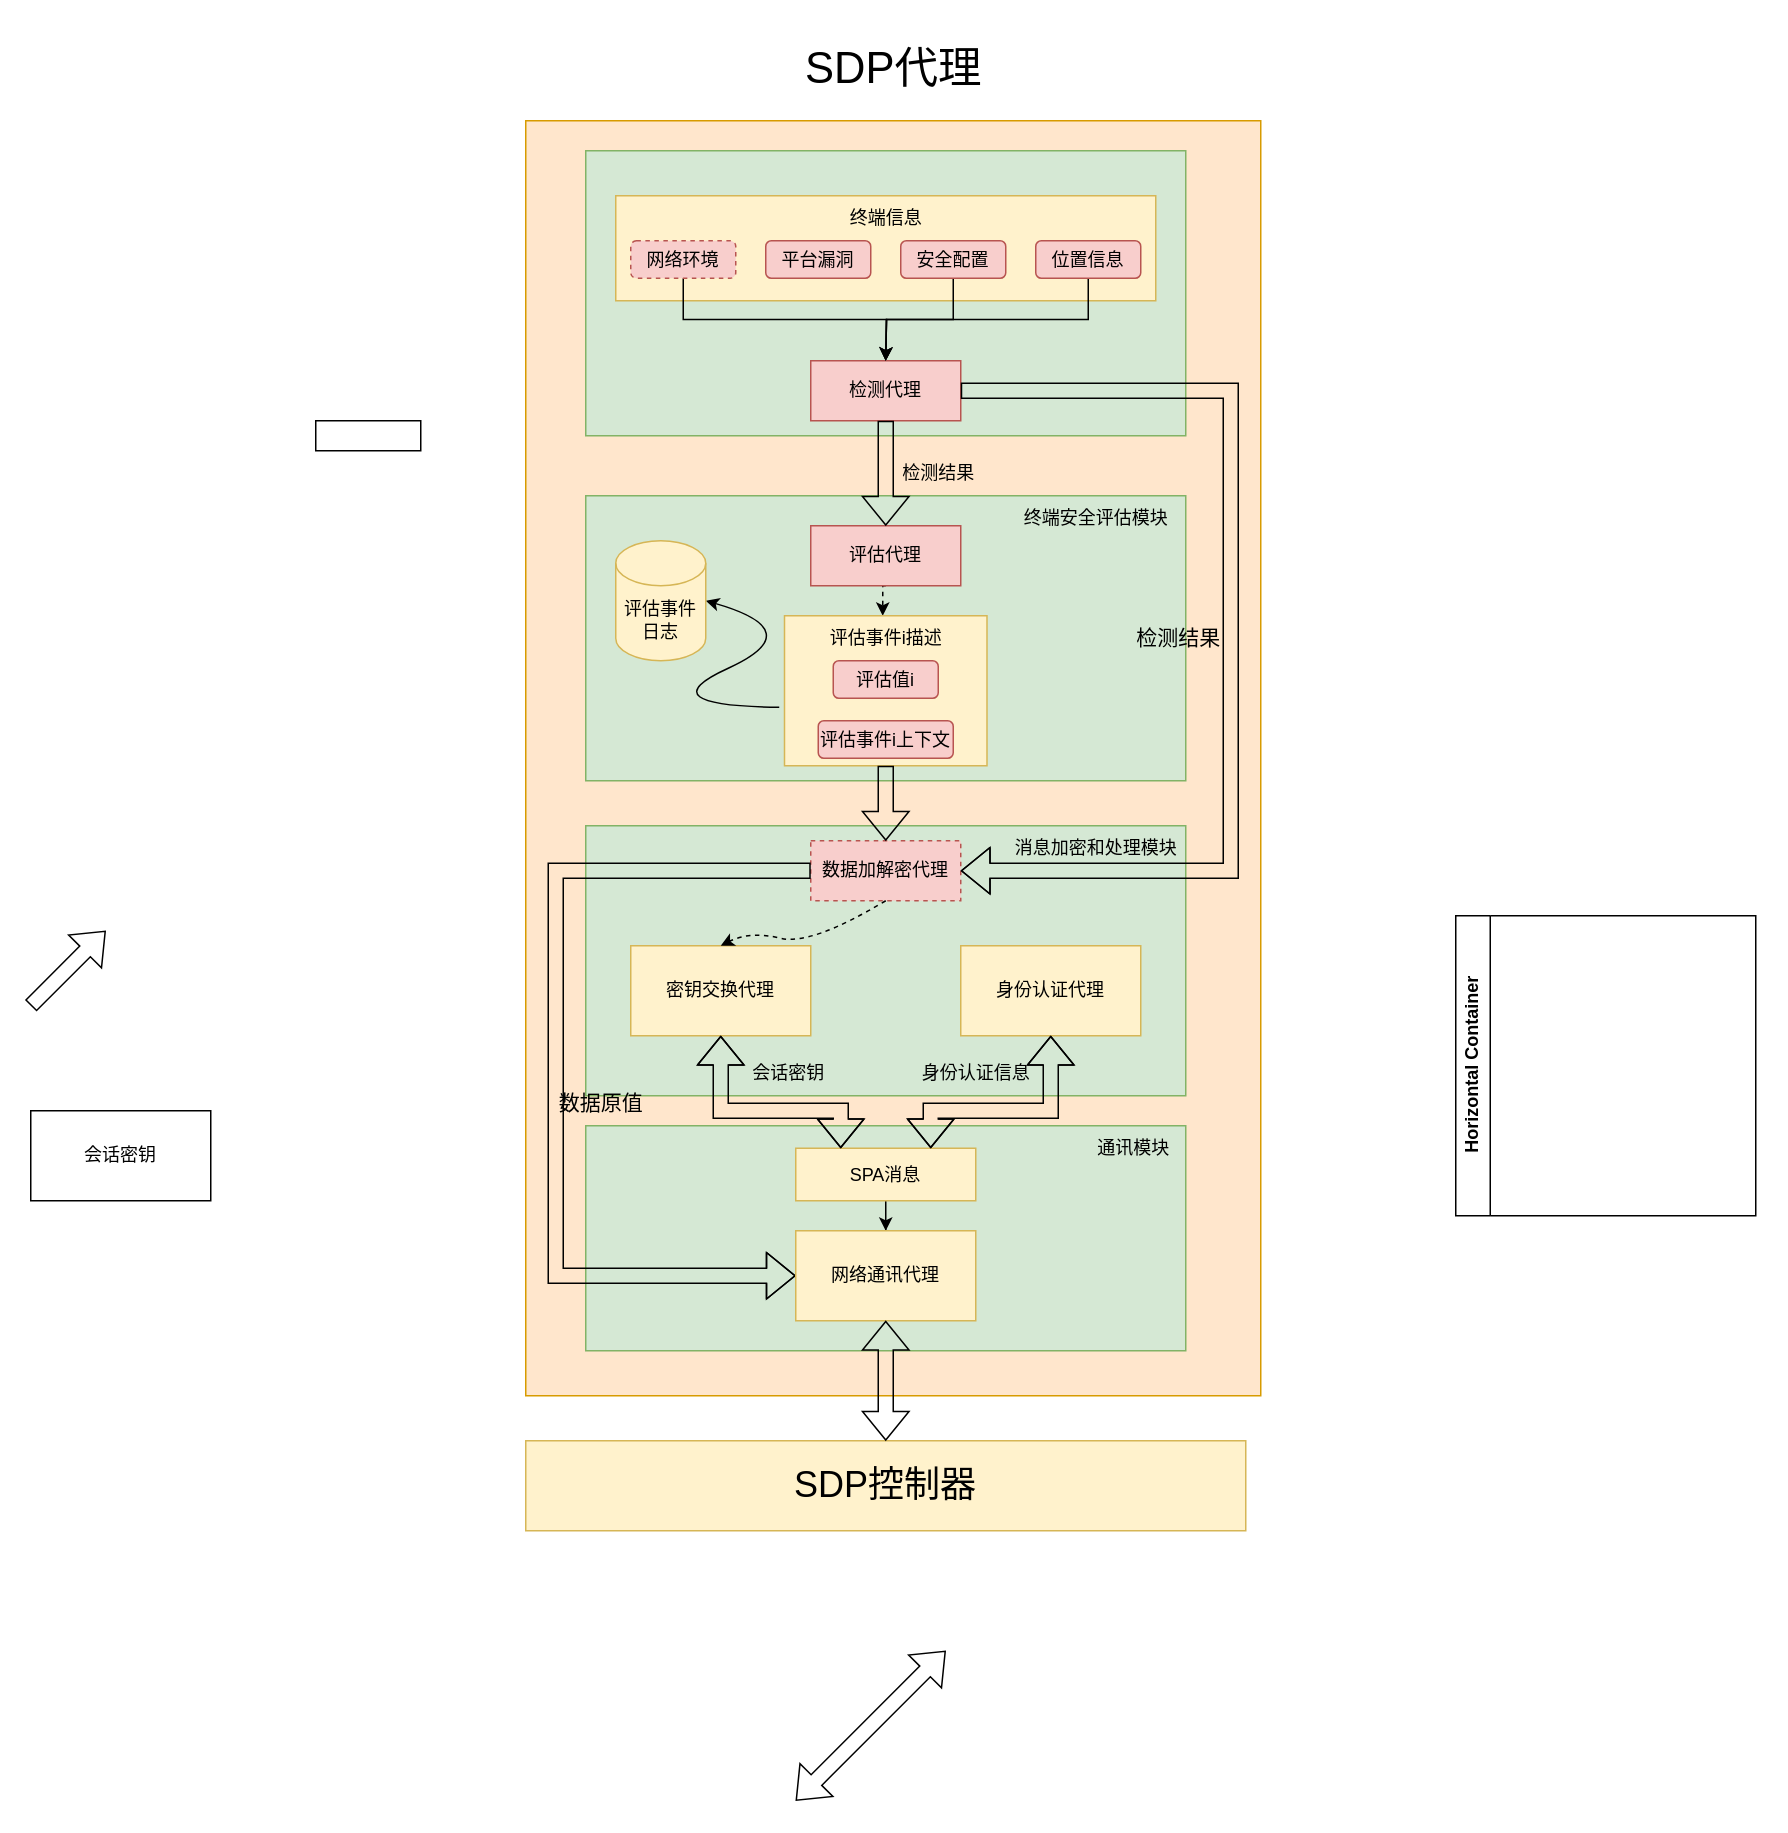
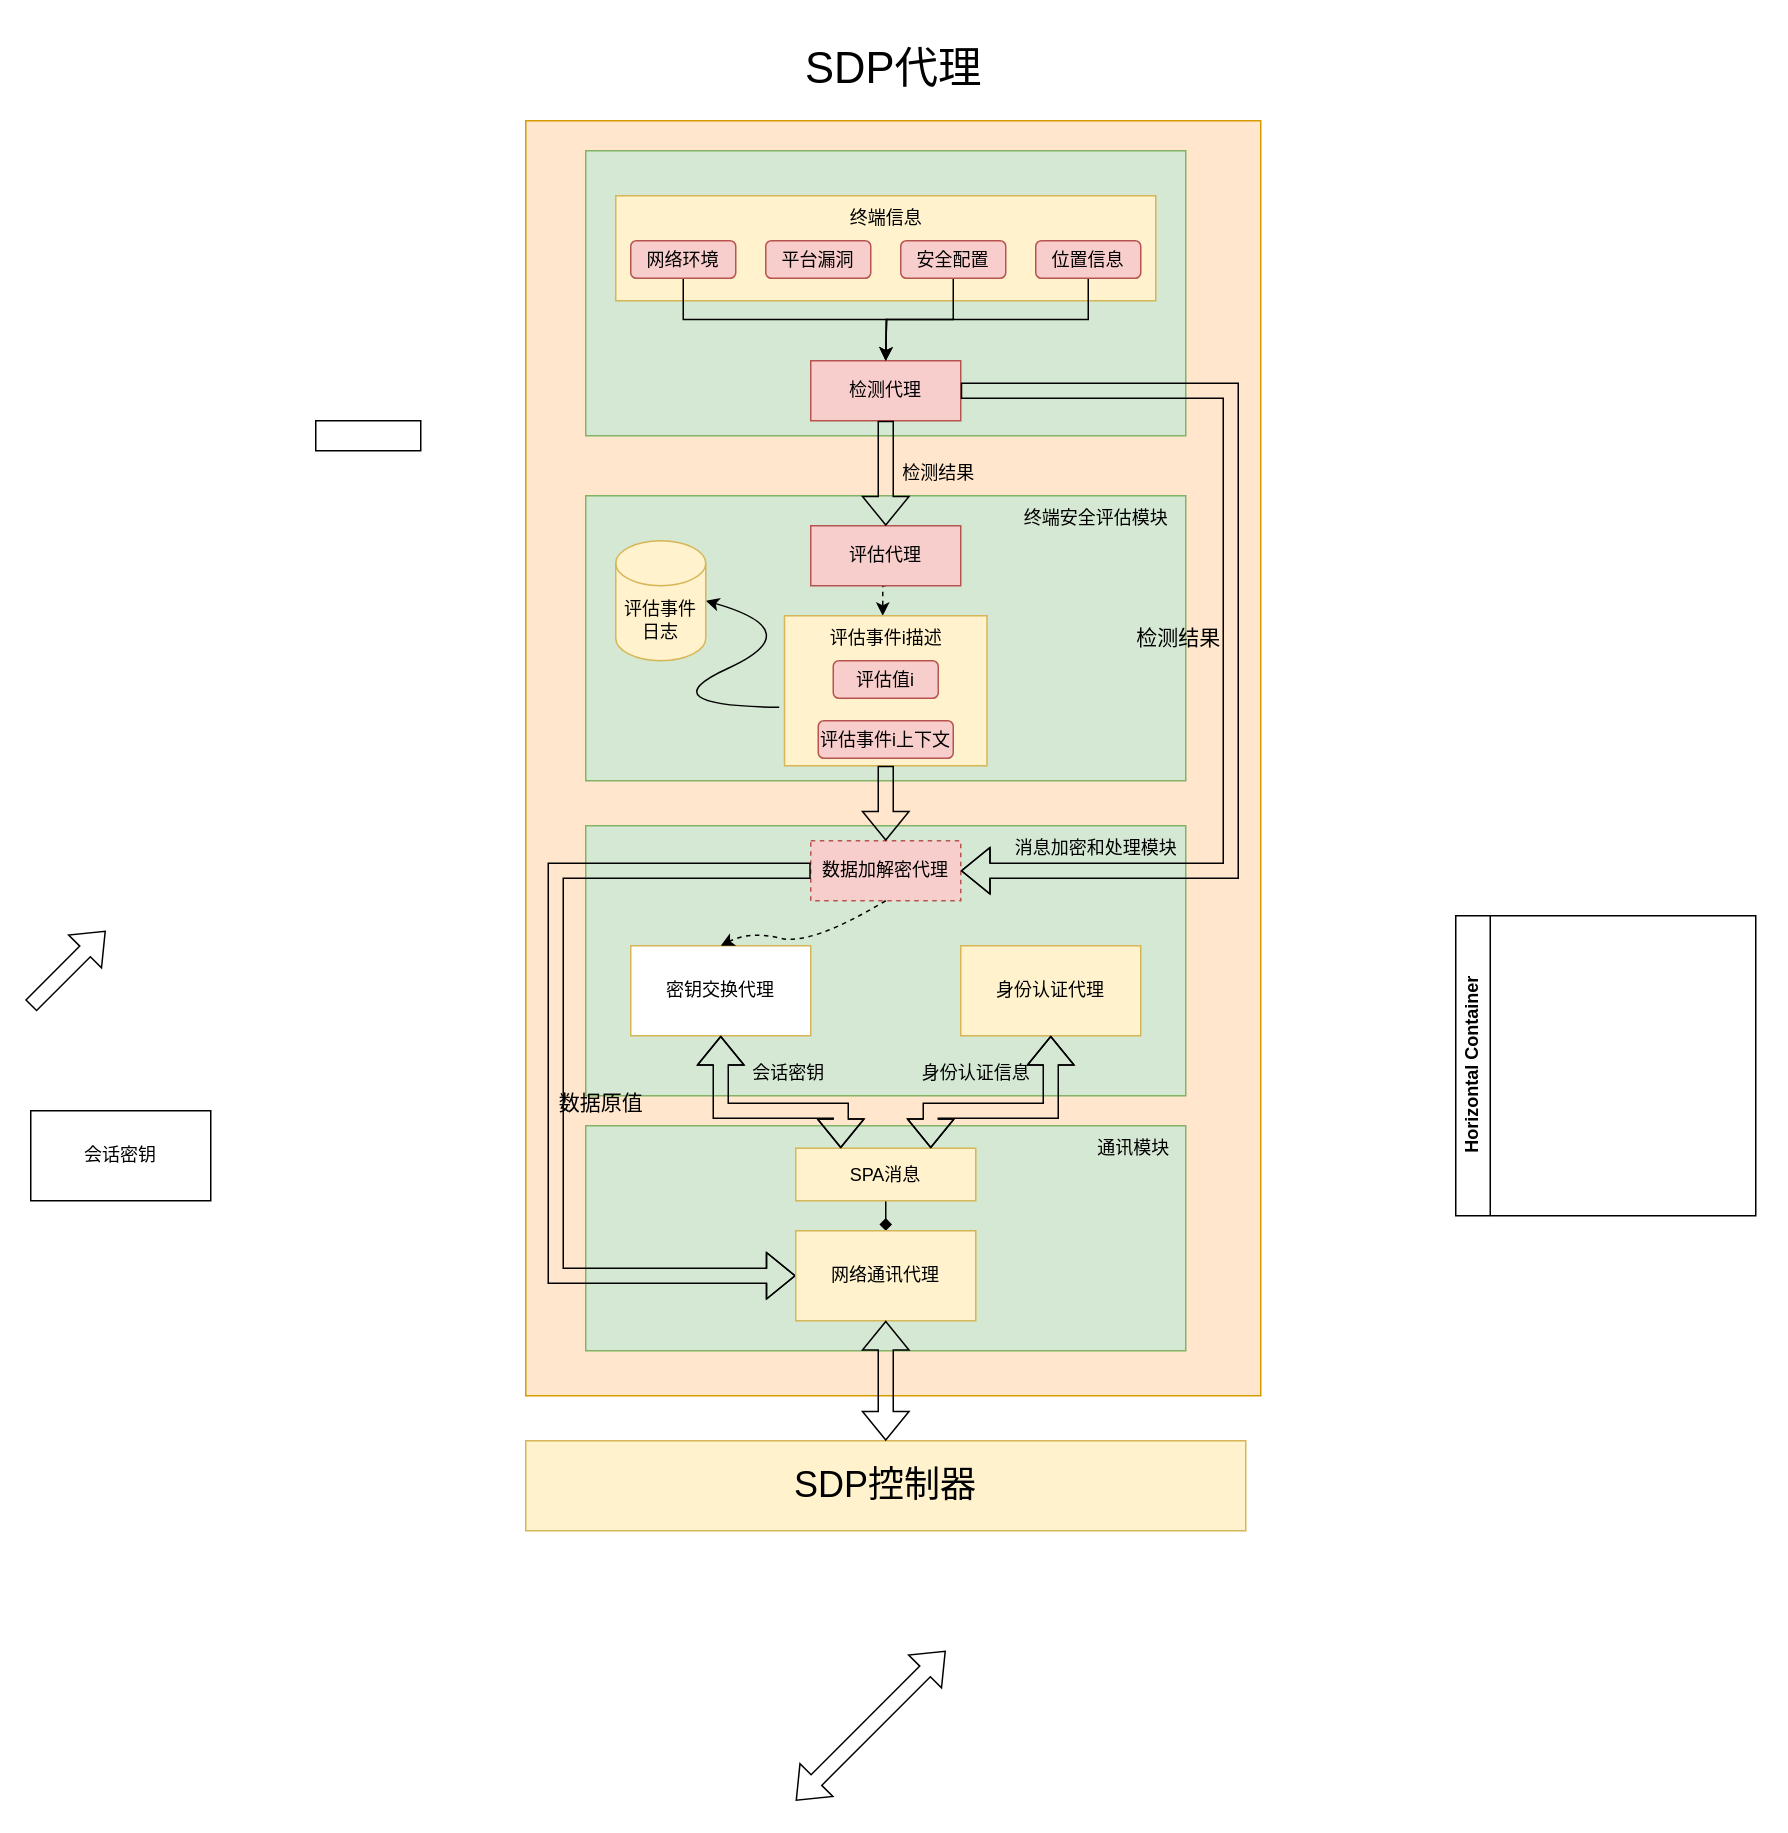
node "网络环境": style dashed -> solid
node "密钥交换代理": fillcolor #fff2cc -> #ffffff
edge "SPA消息" -> "网络通讯代理": arrowhead classic -> diamond
